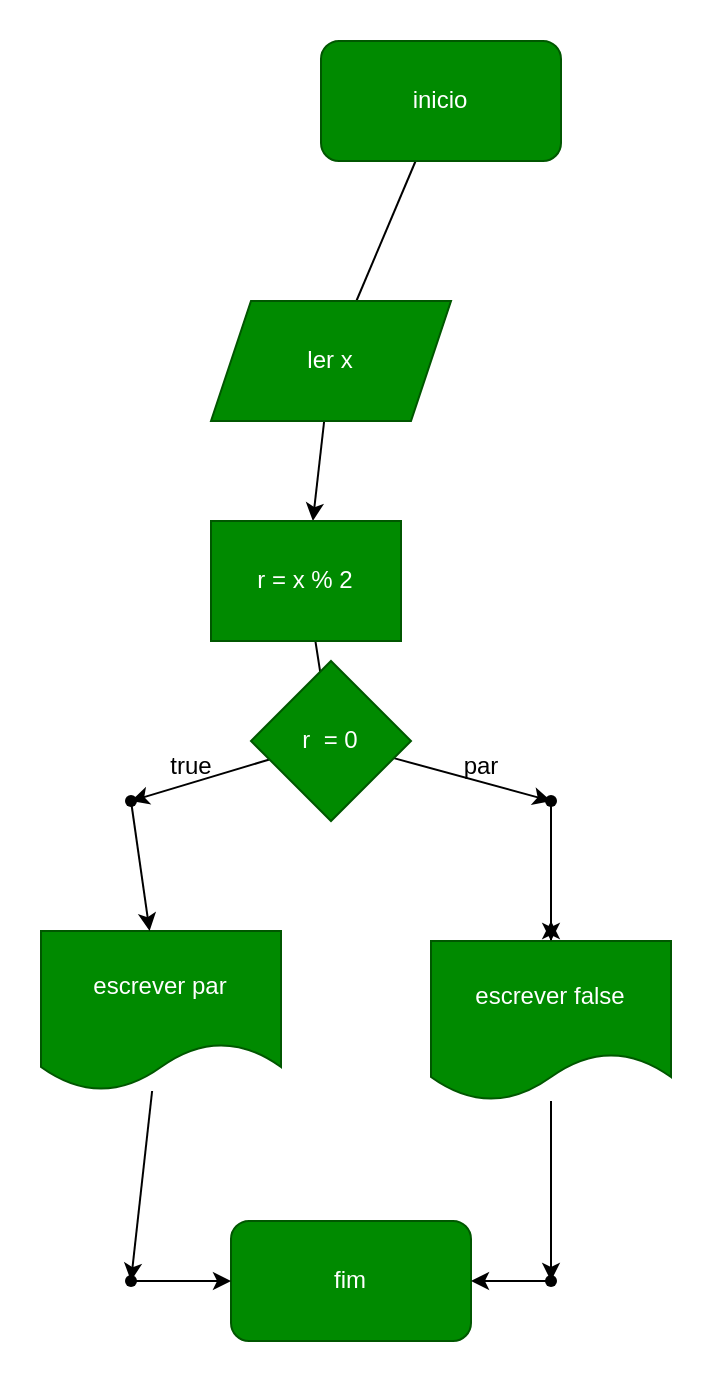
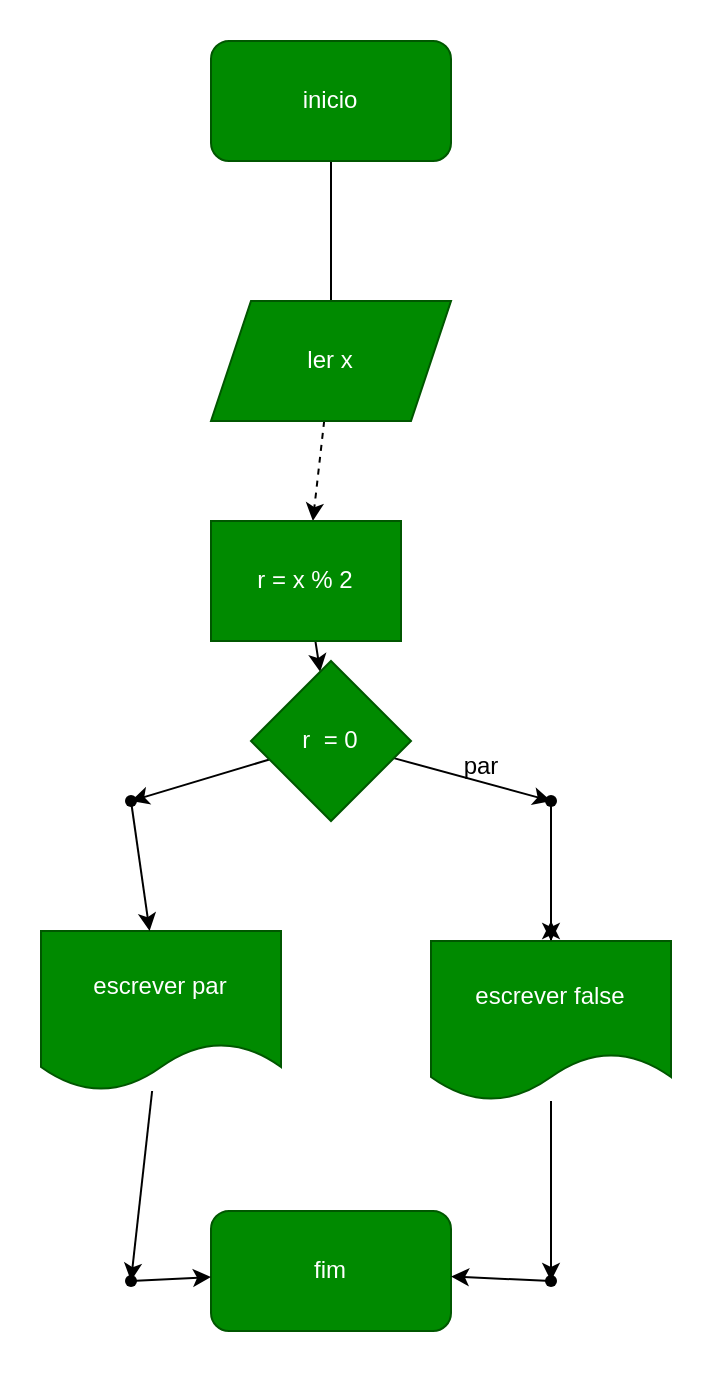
node "inicio": moved (441, 101) -> (331, 101)
edge "ler x" -> "r = x % 2": style solid -> dashed
edge "r = x % 2" -- "r = 0": arrowhead none -> classic
node "true": removed
node "fim": moved (351, 1281) -> (331, 1271)
